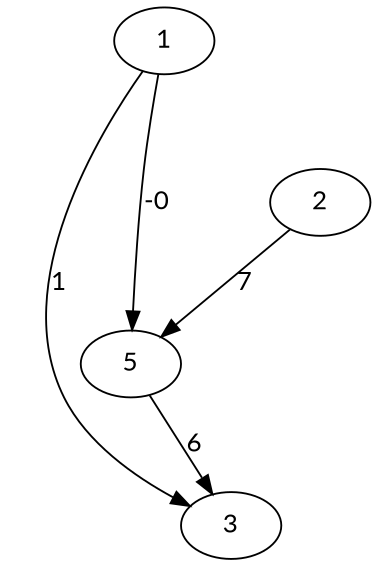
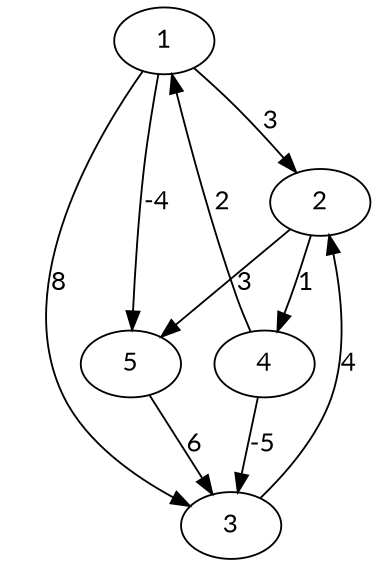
edge "1" -> "2": added, label "3"
edge "1" -> "5": label "-0" -> "-4"
edge "1" -> "3": label "1" -> "8"
edge "2" -> "5": label "7" -> "3"
node "4": added
edge "3" -> "2": added, label "4"
